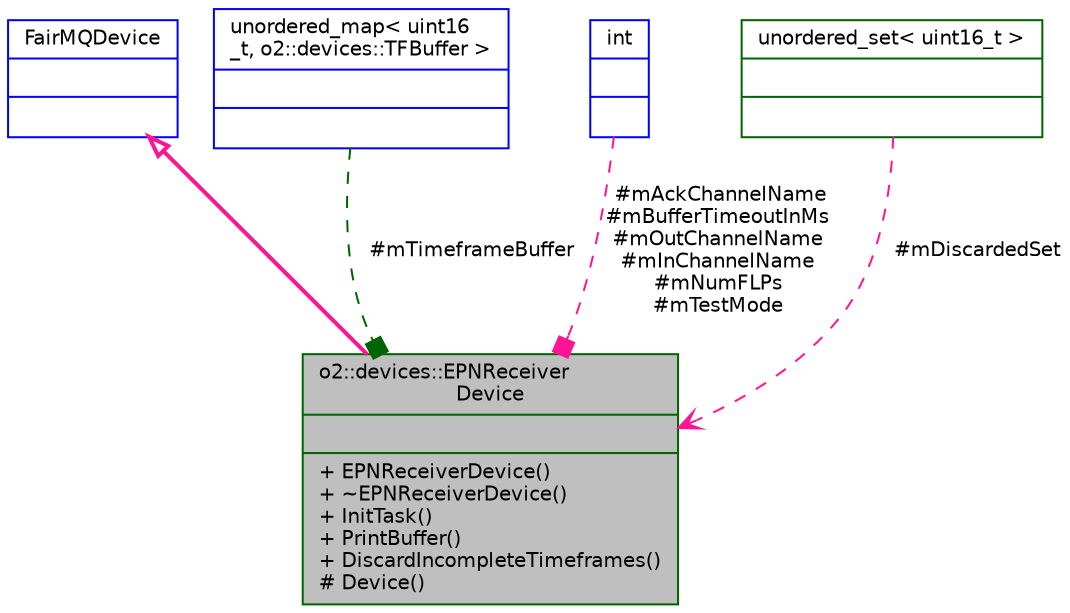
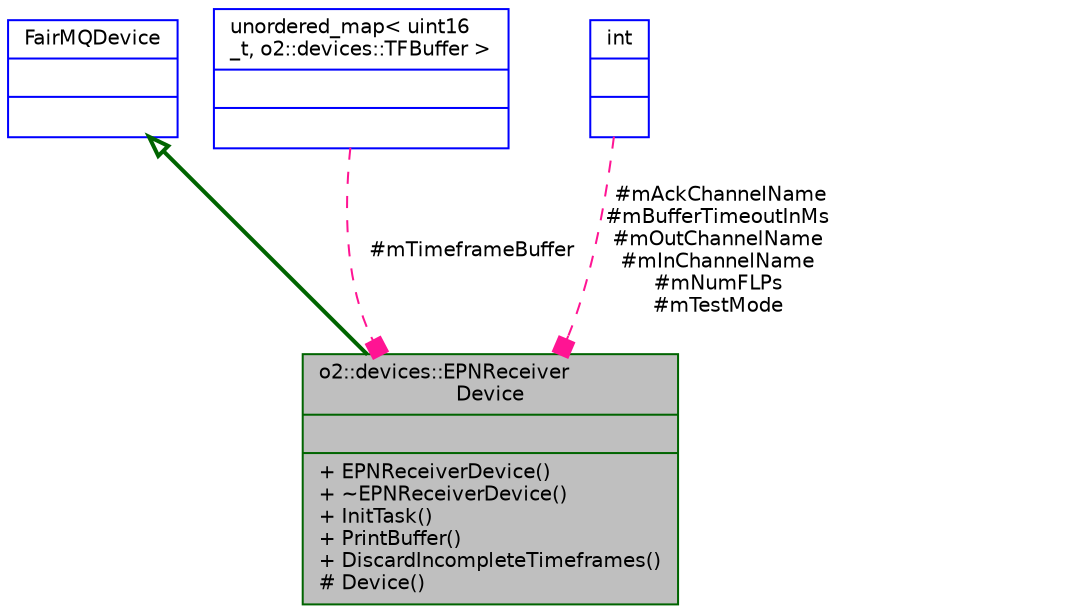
node "unordered_set< uint16_t >": removed
edge "unordered_map< uint16" -> "o2::devices::EPNReceiver": color darkgreen -> deeppink
edge "o2::devices::EPNReceiver" -> "FairMQDevice": color deeppink -> darkgreen
